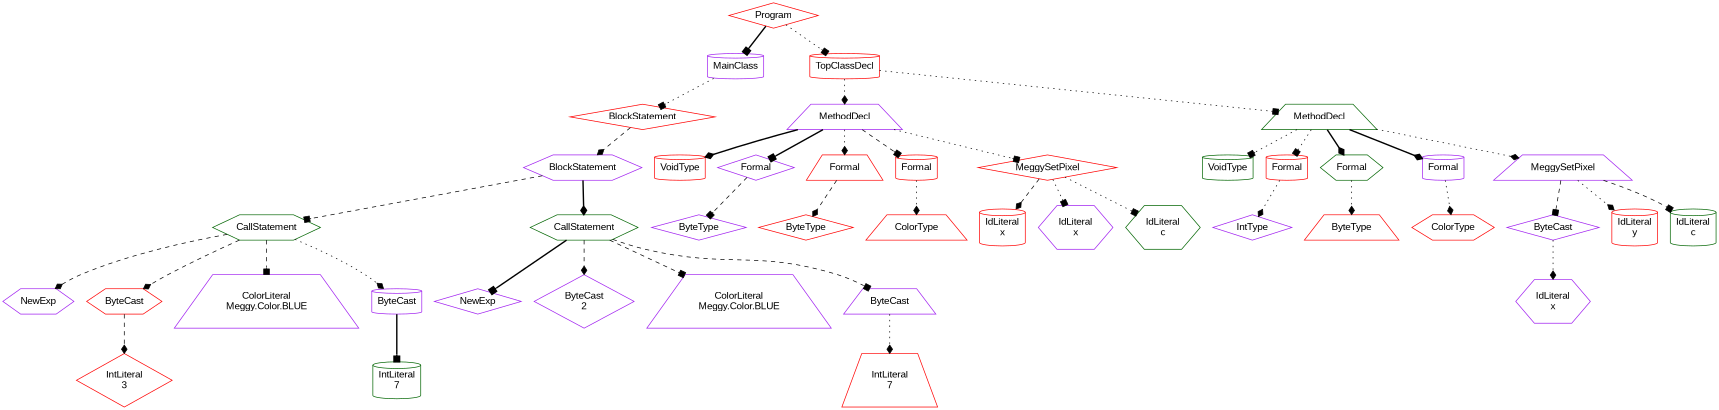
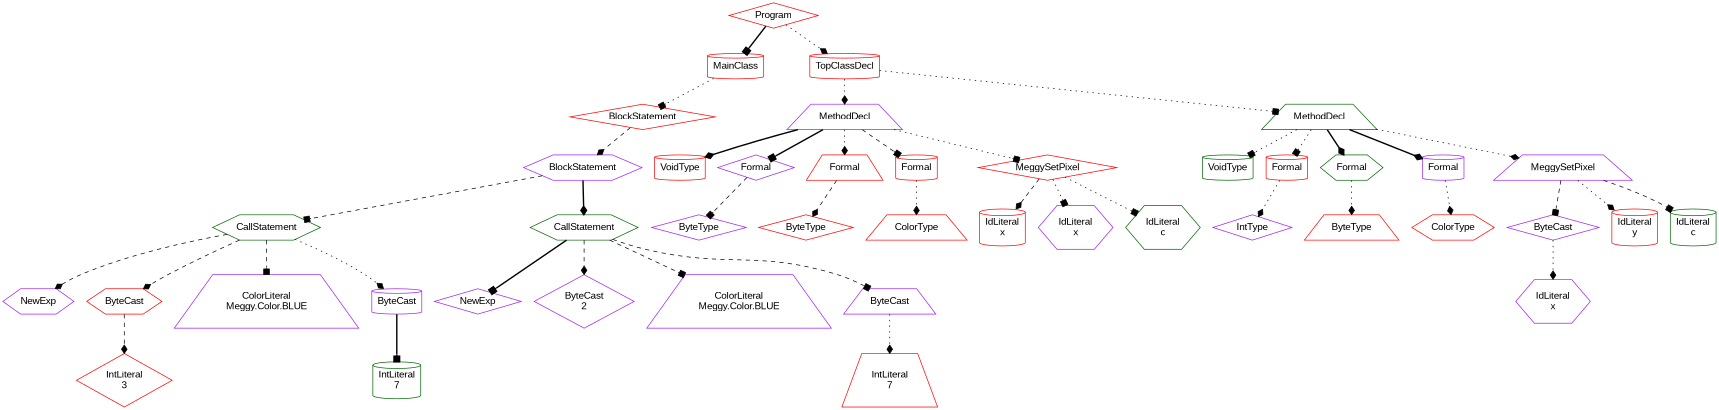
edge "Program" -> "TopClassDecl": arrowhead box -> diamond
node "MainClass": color purple -> red
